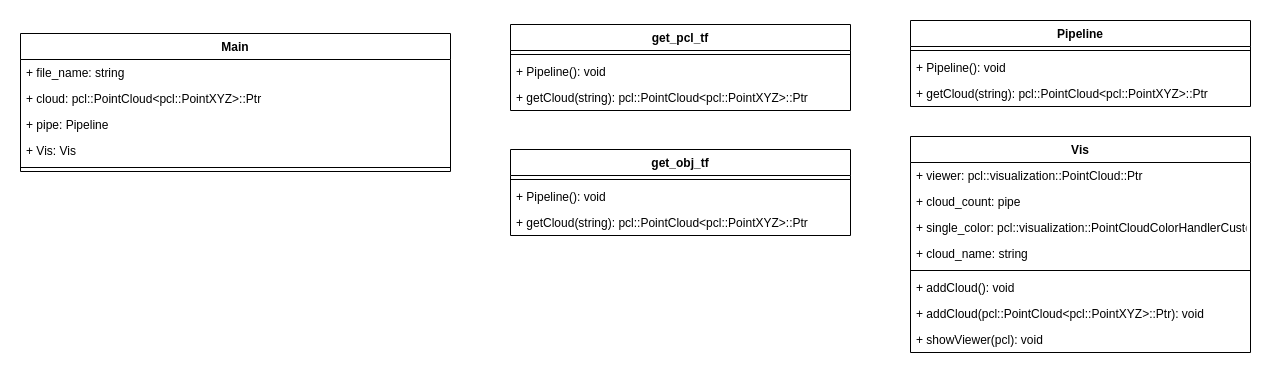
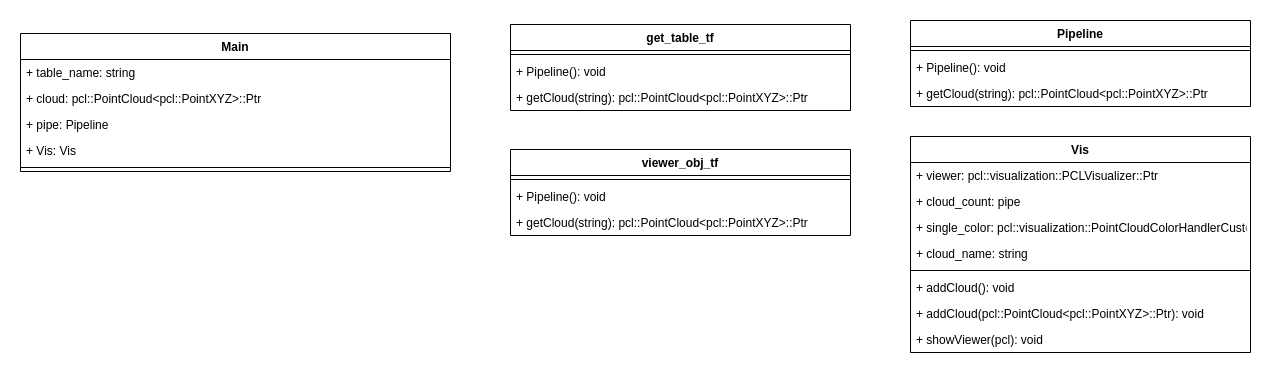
node "get_pcl_tf": label "get_pcl_tf" -> "get_table_tf"
node "+ file_name: string": label "+ file_name: string" -> "+ table_name: string"
node "get_obj_tf": label "get_obj_tf" -> "viewer_obj_tf"
node "+ viewer: pcl::visualization::PointCloud::Ptr": label "+ viewer: pcl::visualization::PointCloud::Ptr" -> "+ viewer: pcl::visualization::PCLVisualizer::Ptr"
